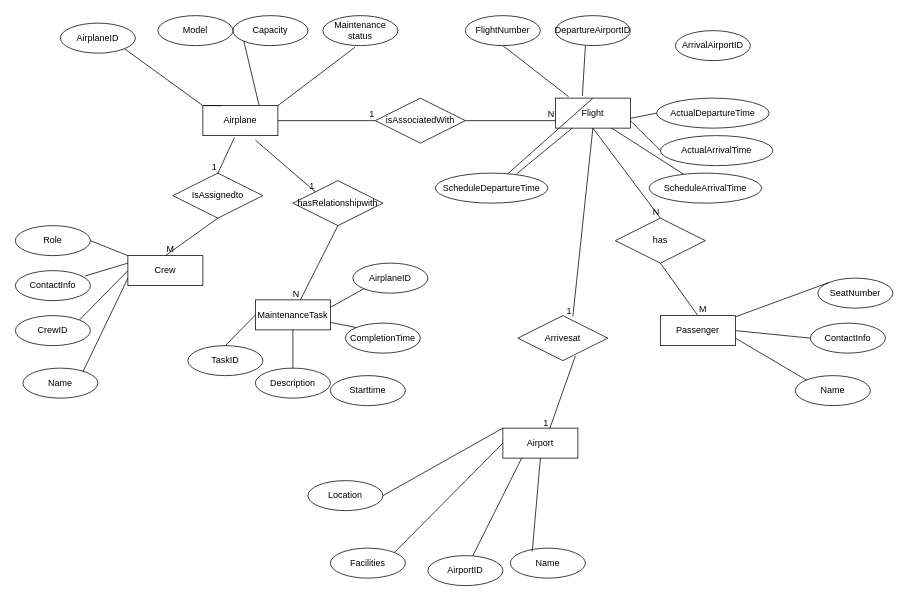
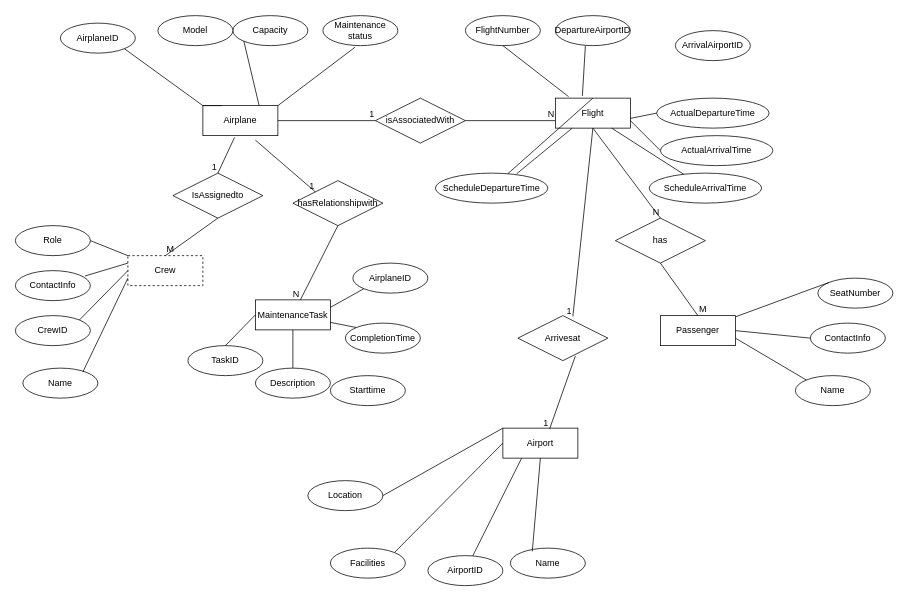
node "Crew": style solid -> dashed
